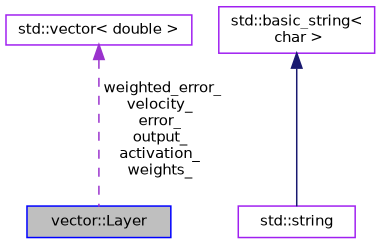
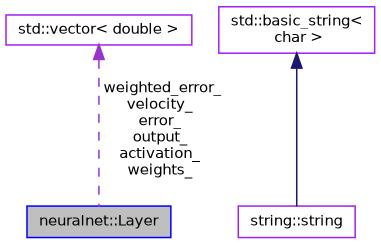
node "vector::Layer": label "vector::Layer" -> "neuralnet::Layer"
node "std::string": label "std::string" -> "string::string"
